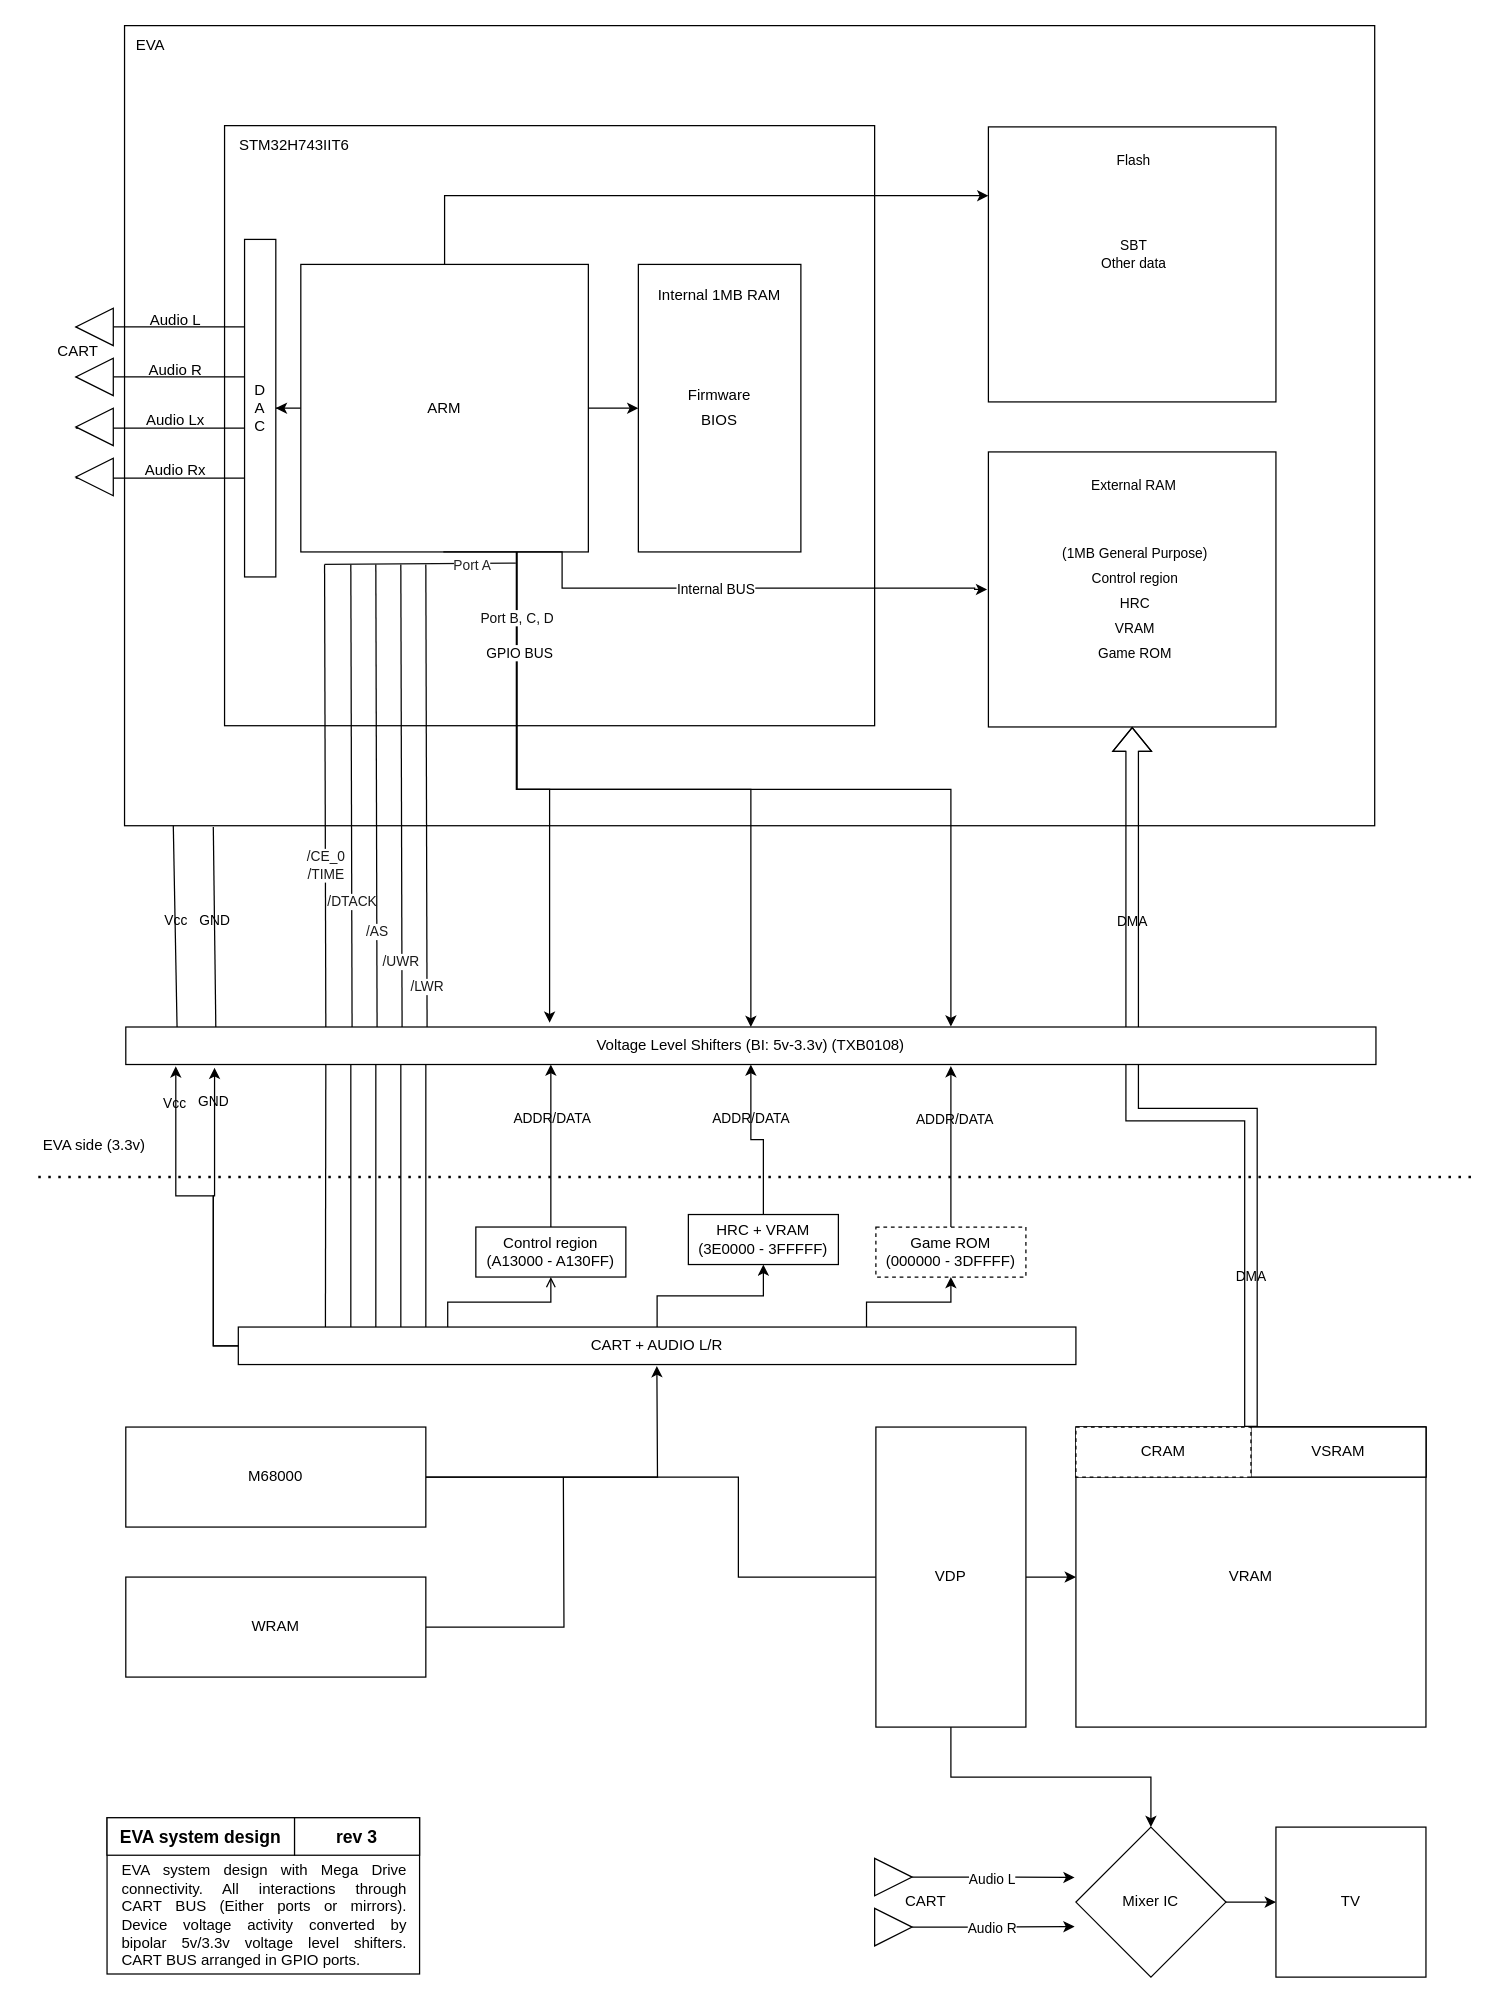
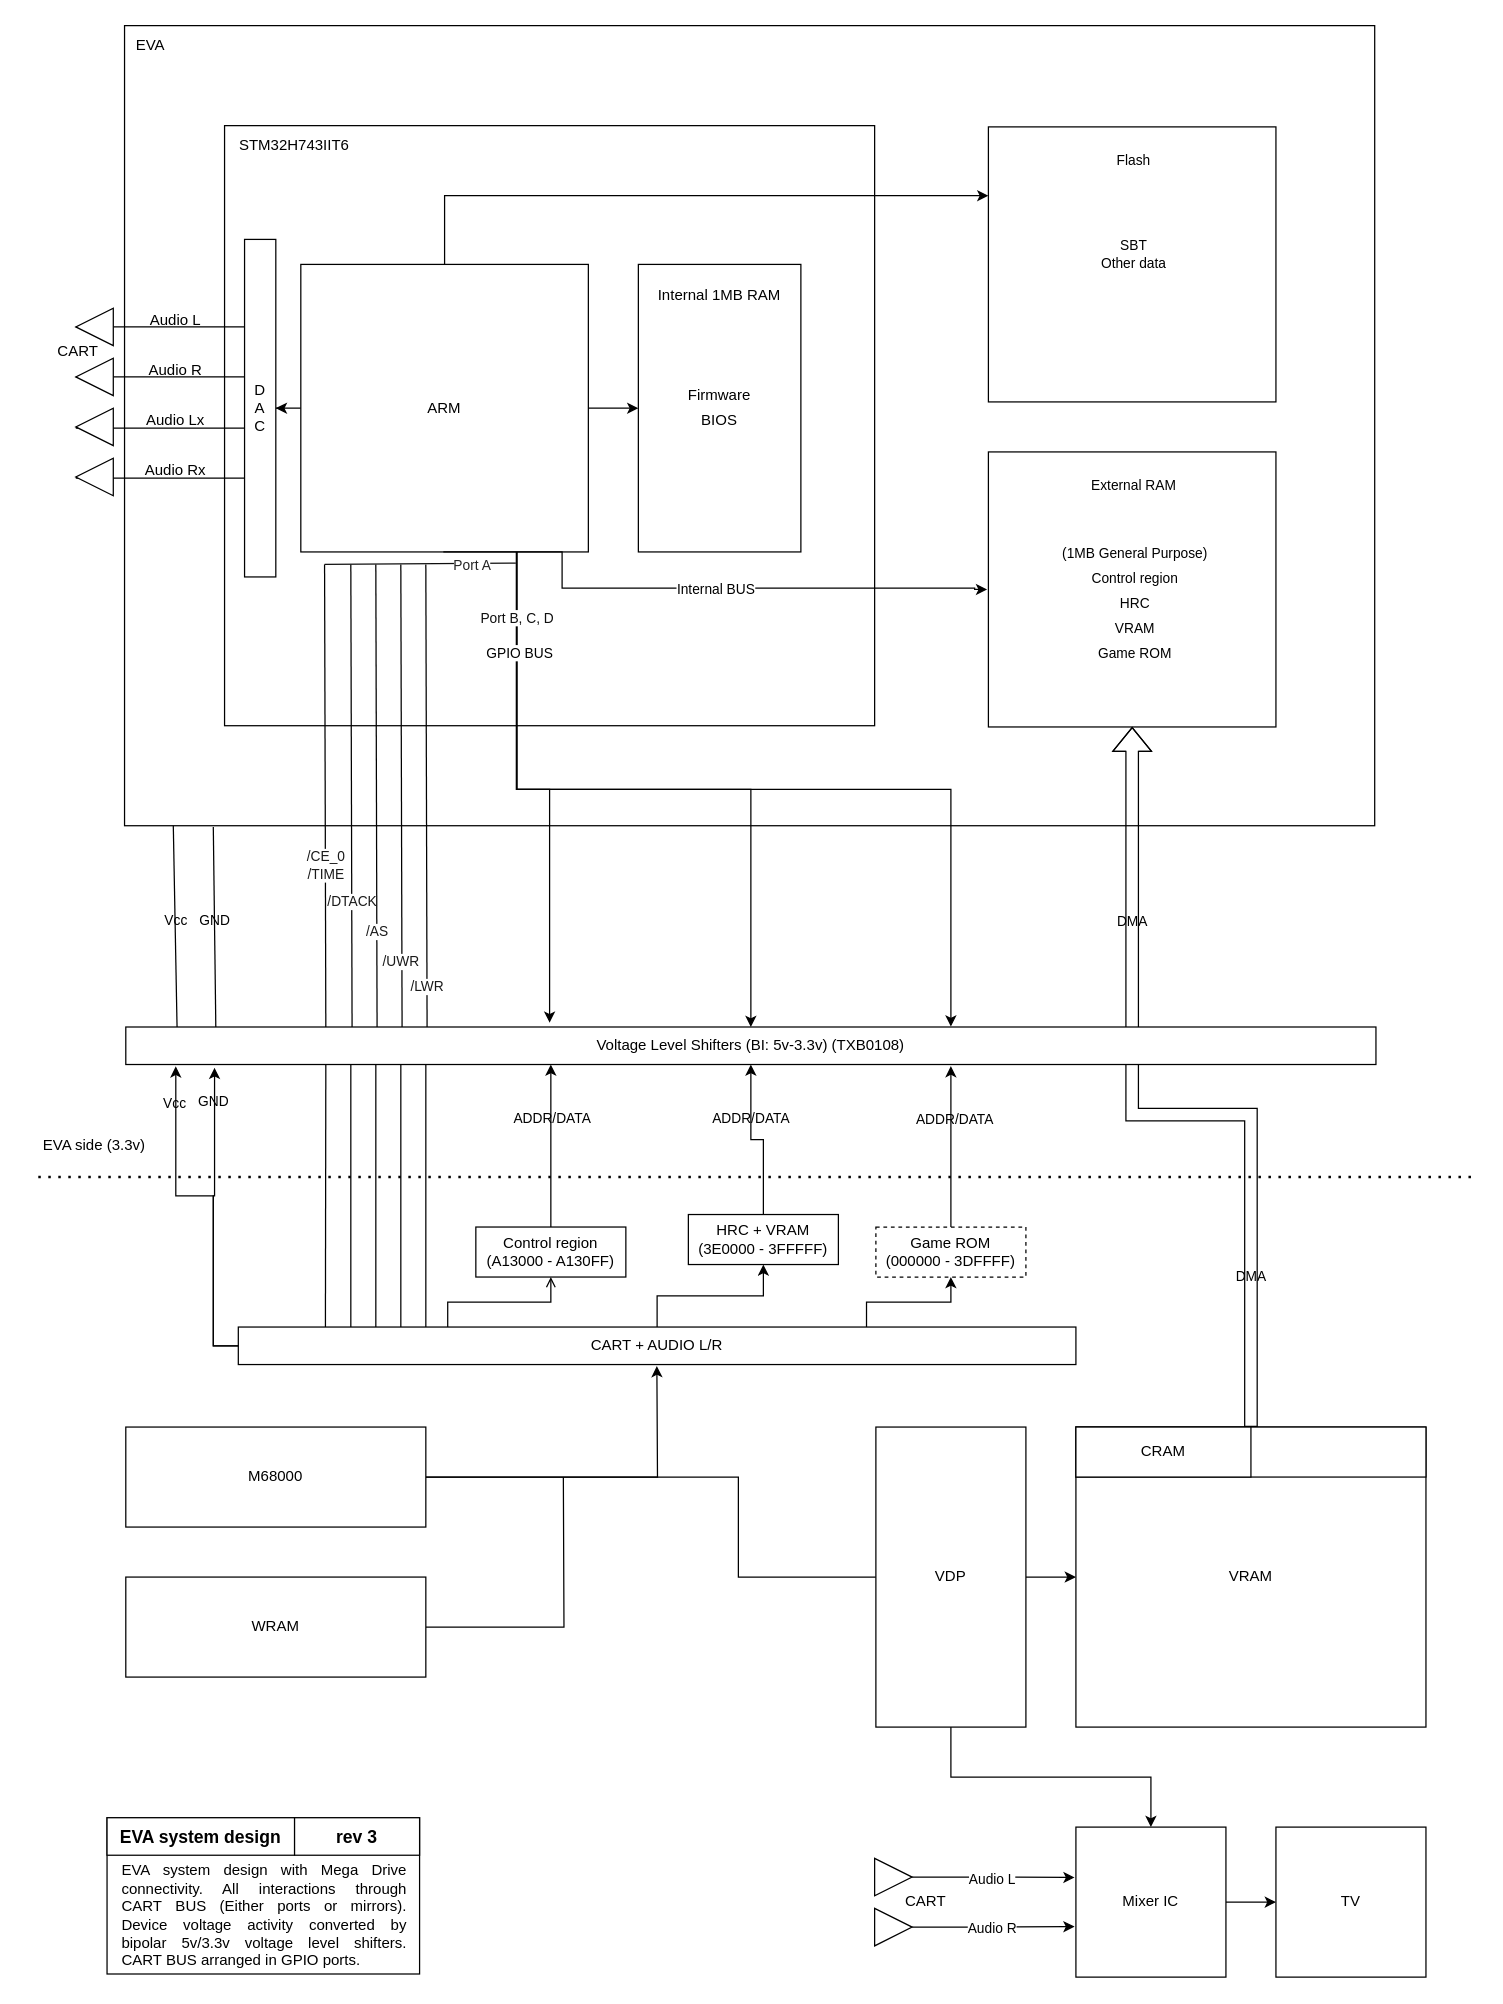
node "CRAM": style dashed -> solid
node "VSRAM": removed
node "Mixer IC": shape diamond -> rectangle
